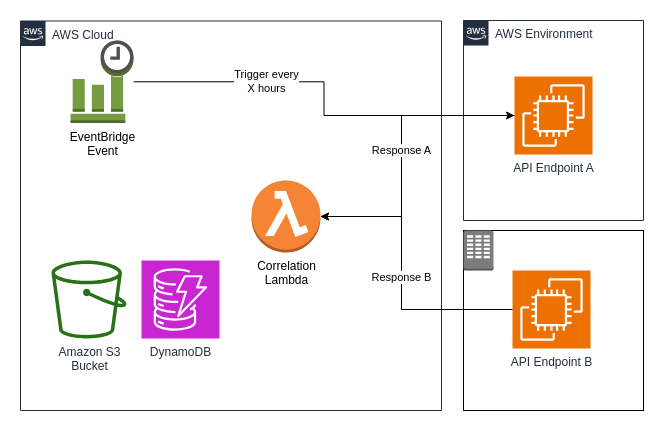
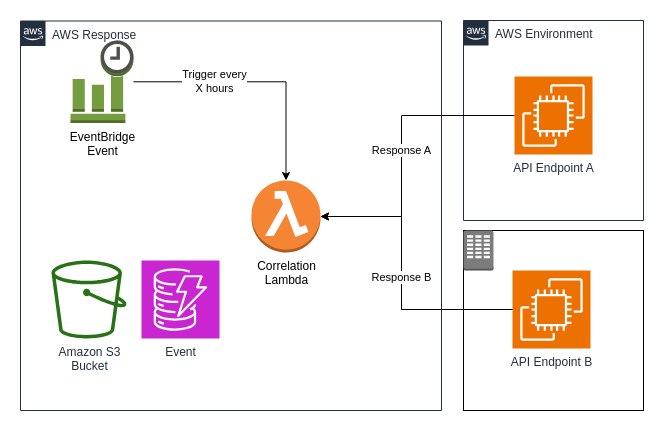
node "AWS Cloud": label "AWS Cloud" -> "AWS Response"
edge "EventBridge Event" -> "API Endpoint A": now "EventBridge Event" -> "Correlation Lambda"
node "DynamoDB": label "DynamoDB" -> "Event"
